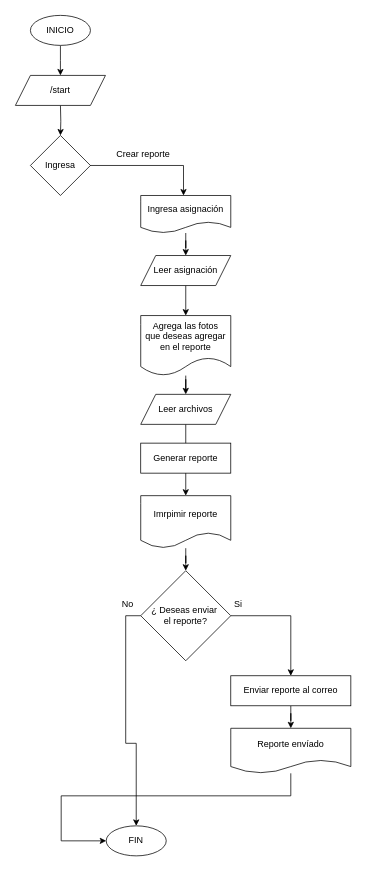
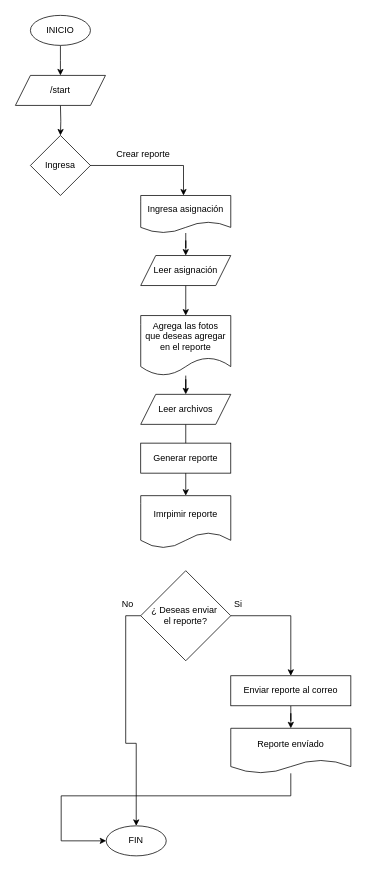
edge "Imrpimir reporte" -> "¿ Deseas enviar el reporte?": removed
